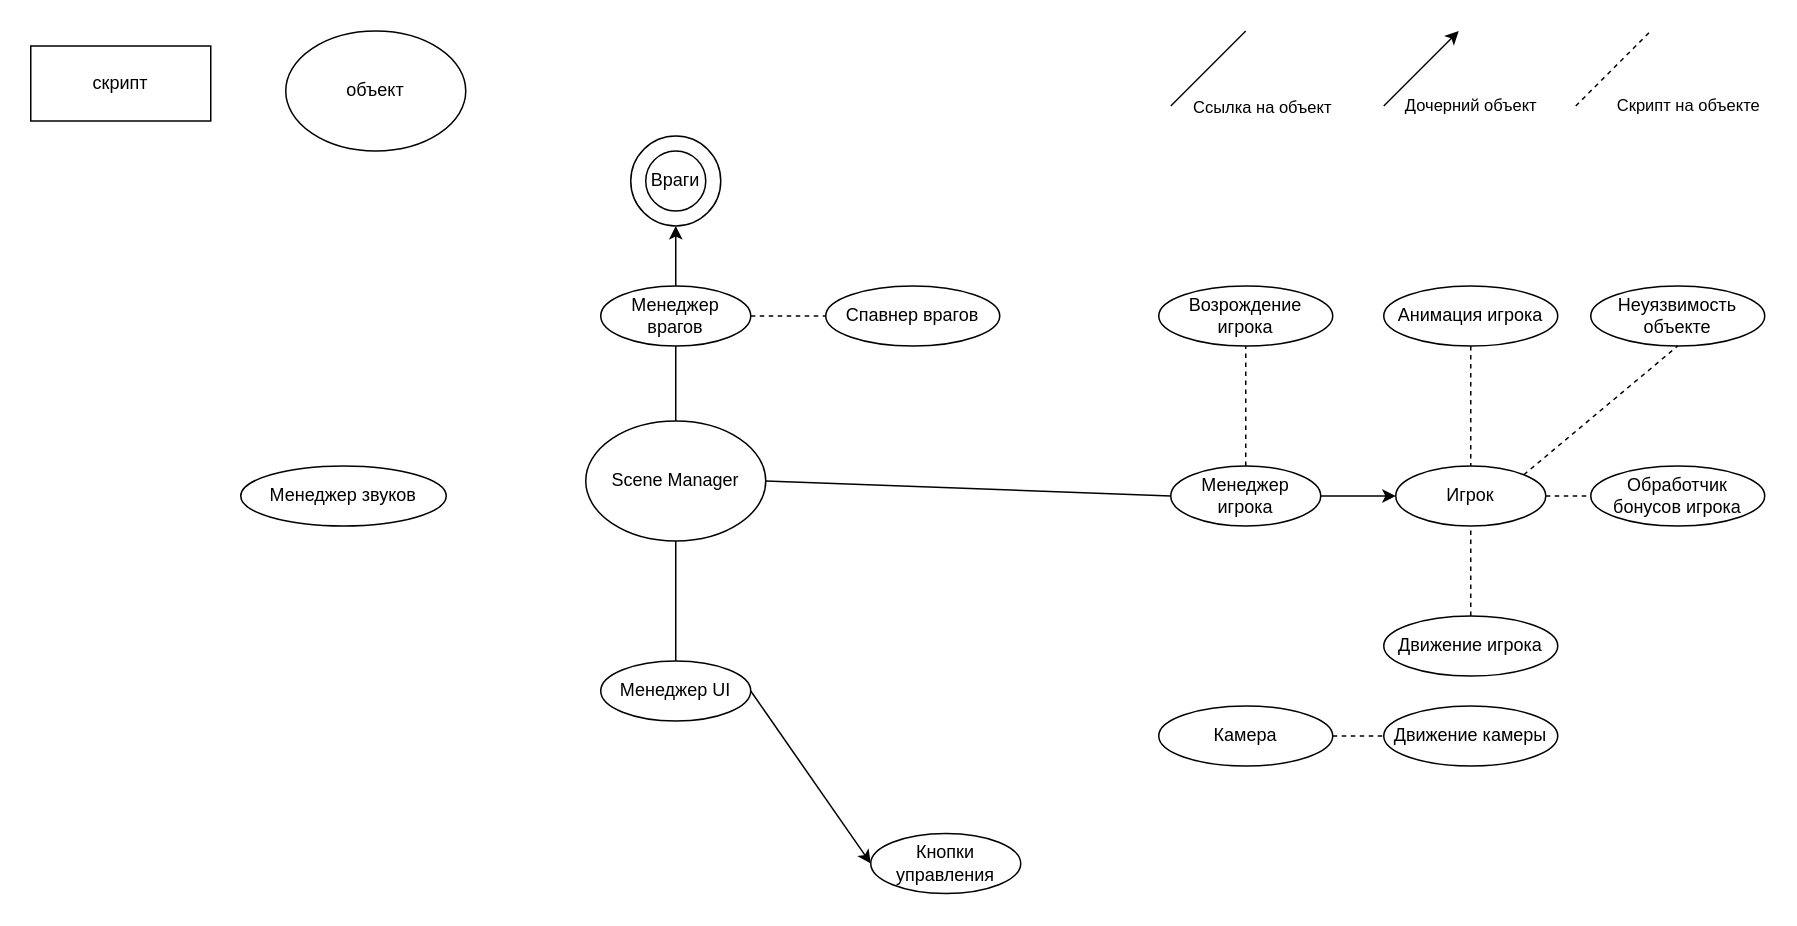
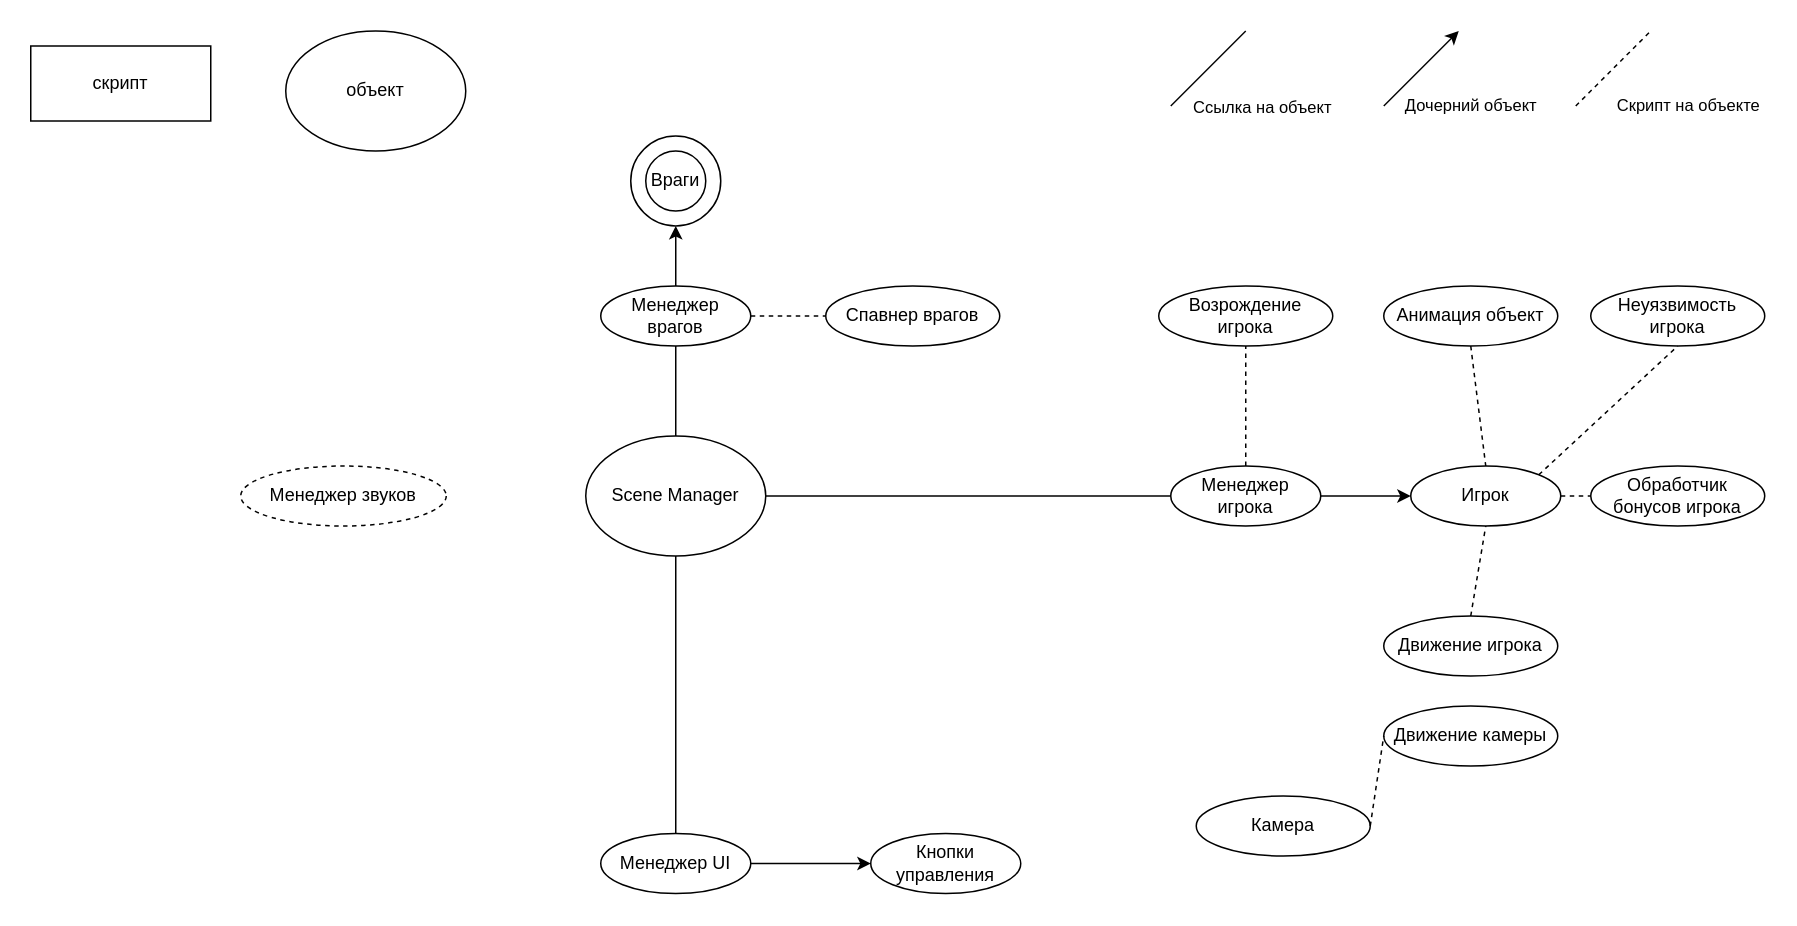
node "Анимация игрока": label "Анимация игрока" -> "Анимация объект"
node "Неуязвимость объекте": label "Неуязвимость объекте" -> "Неуязвимость игрока"
node "Scene Manager": moved (676, 481) -> (676, 496)
node "Менеджер звуков": style solid -> dashed
node "Игрок": moved (1471, 496) -> (1486, 496)
node "Менеджер UI": moved (676, 691) -> (676, 863)
node "Камера": moved (1246, 736) -> (1283, 826)
